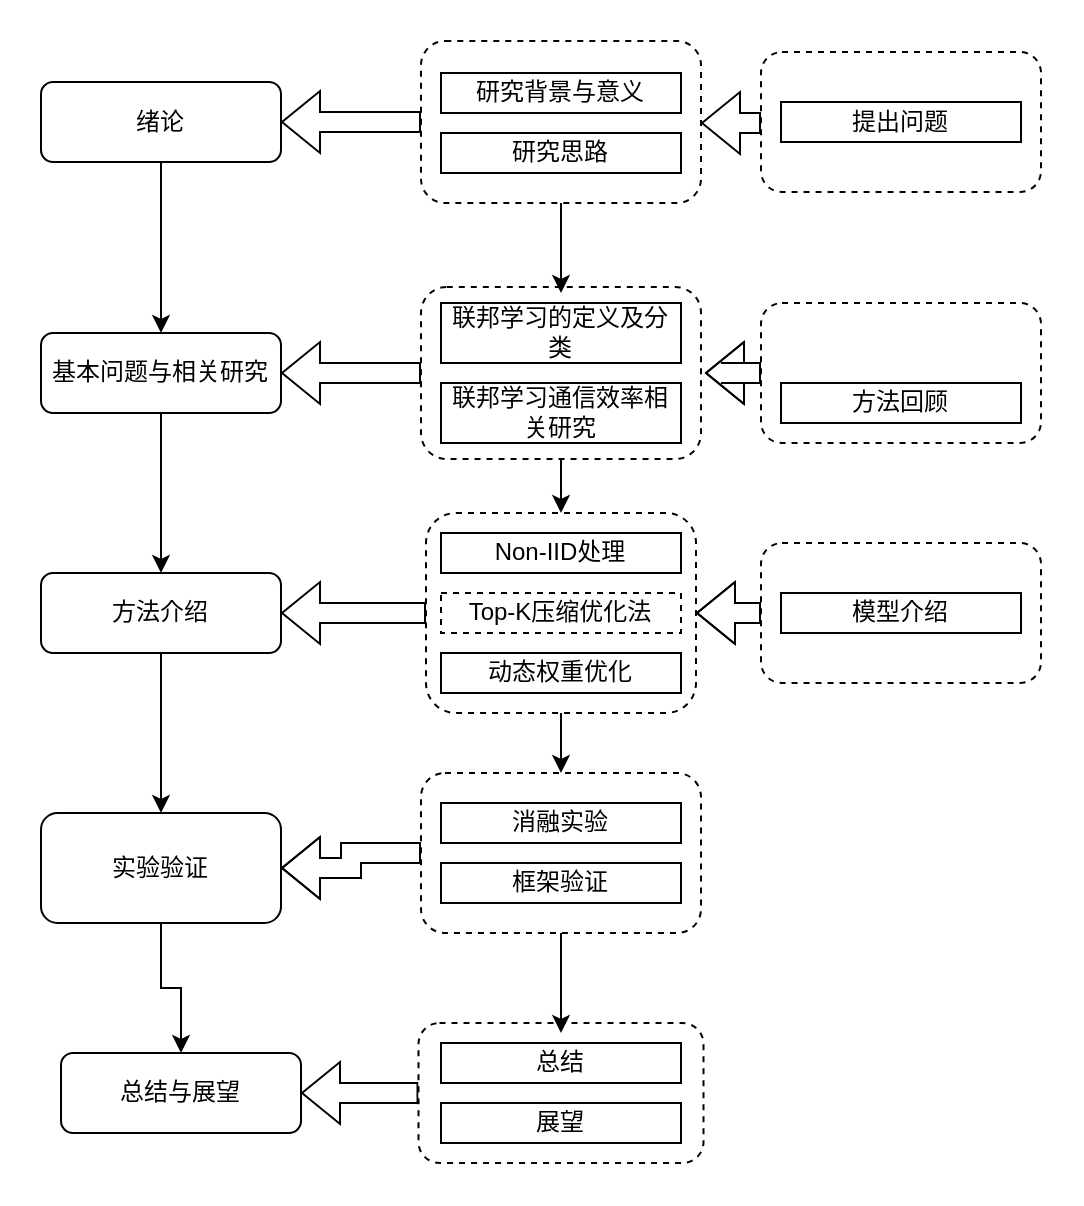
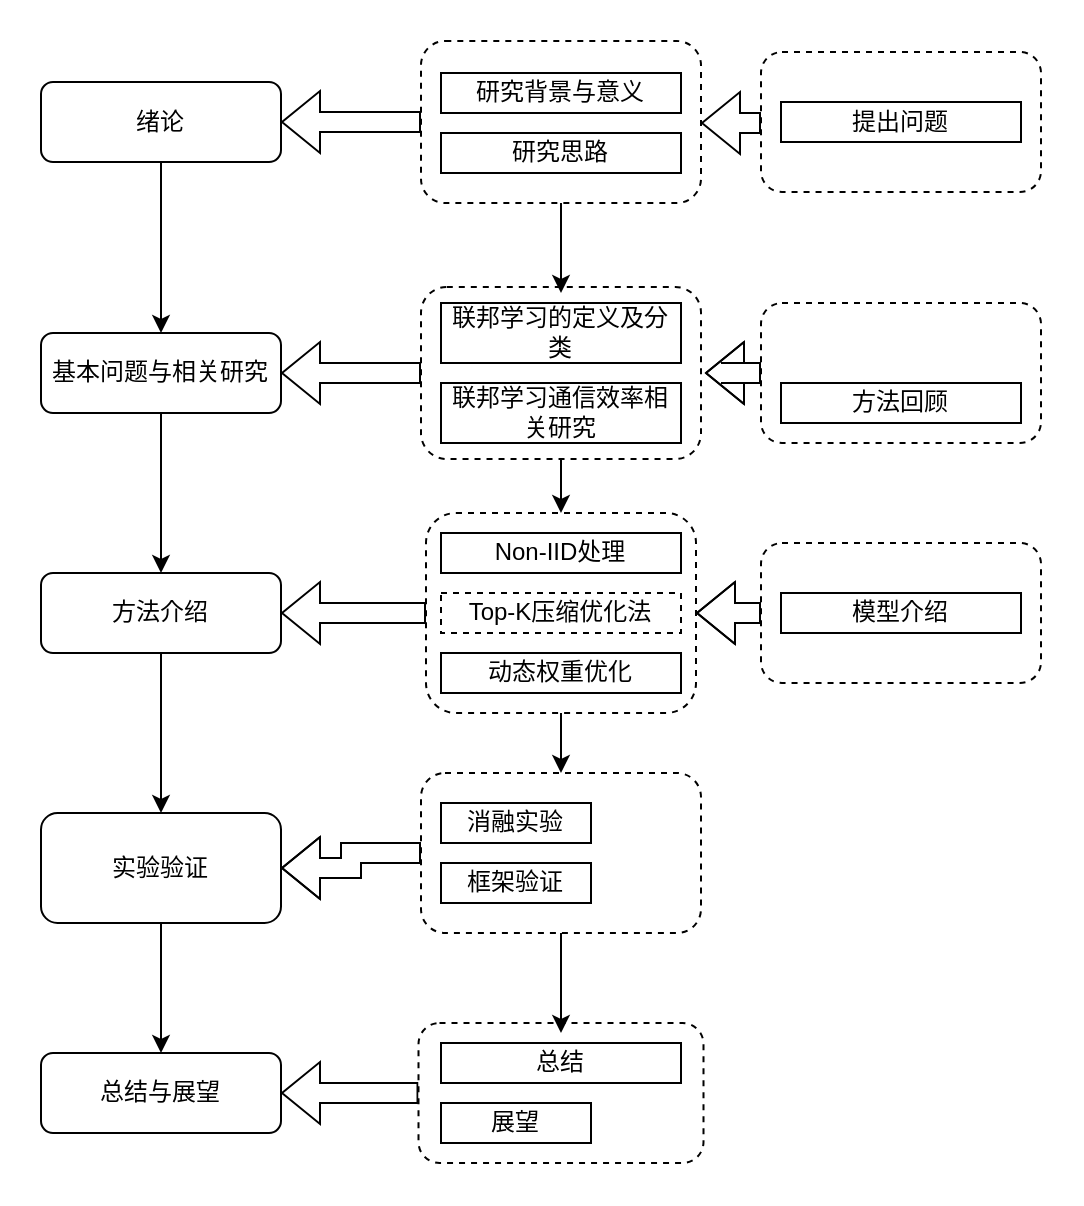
node "消融实验": size 240x40 -> 150x40
node "框架验证": size 240x40 -> 150x40
node "总结与展望": moved (181, 1093) -> (161, 1093)
node "展望": size 240x40 -> 150x40
